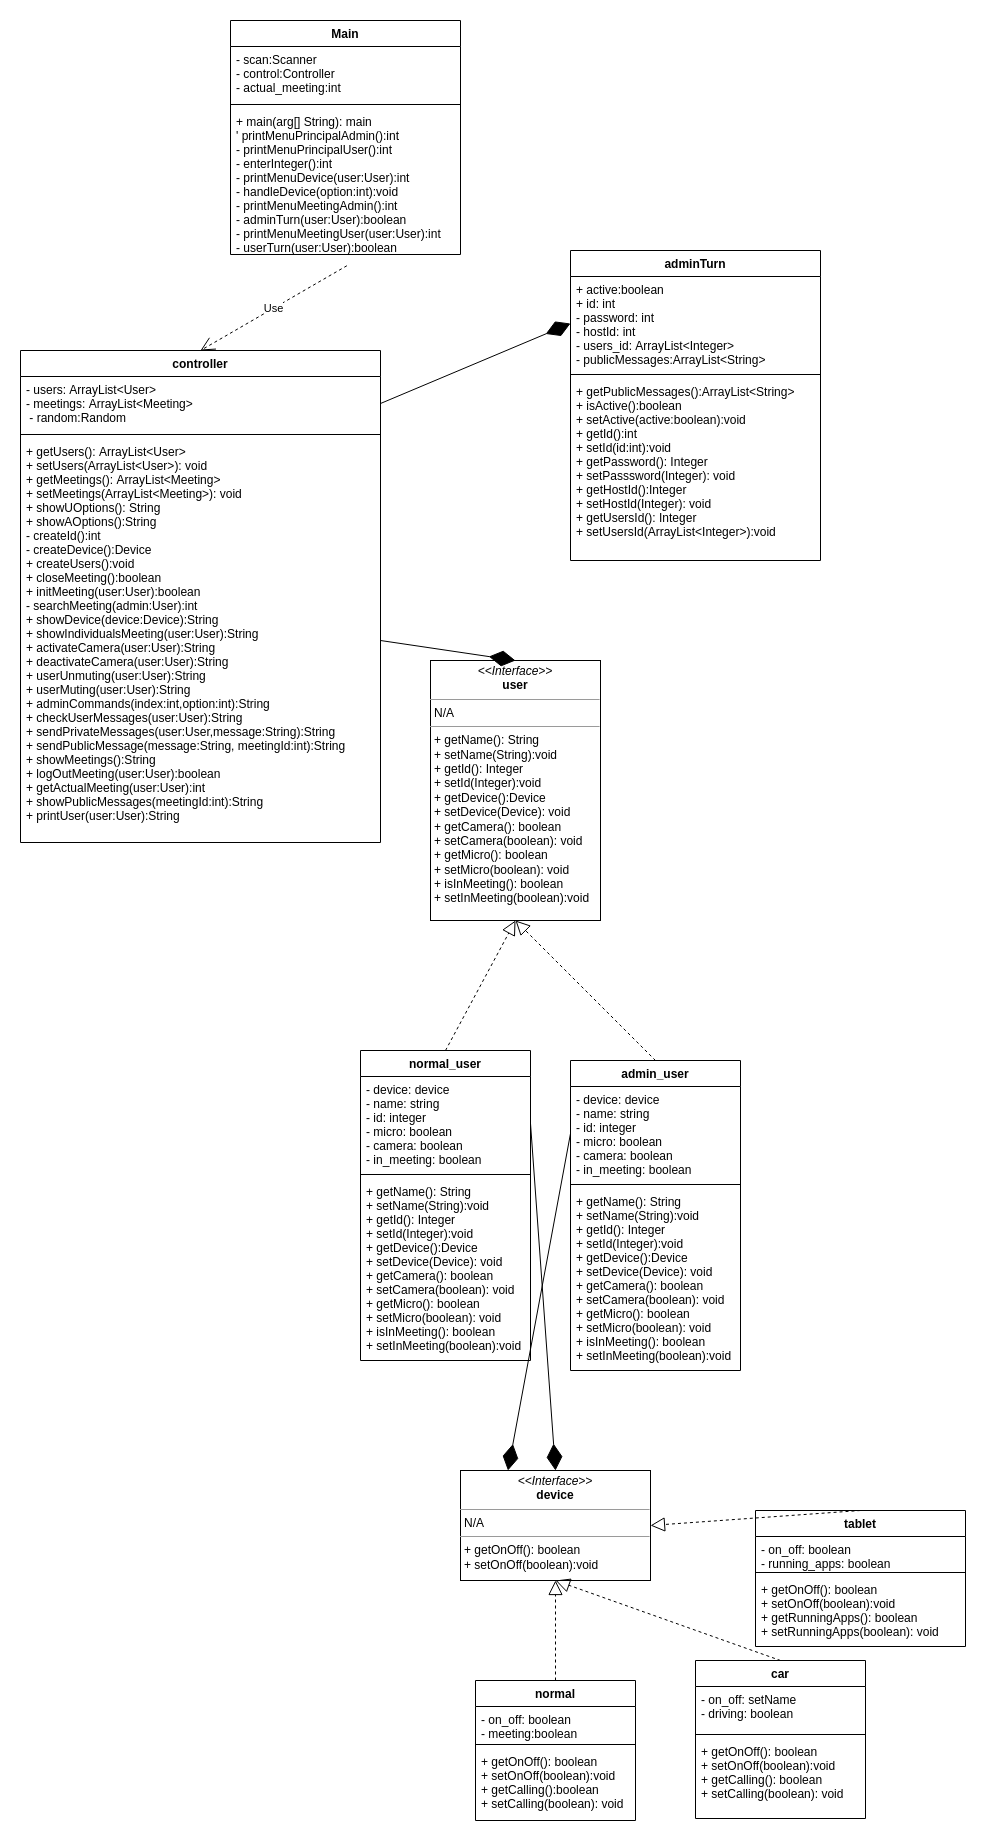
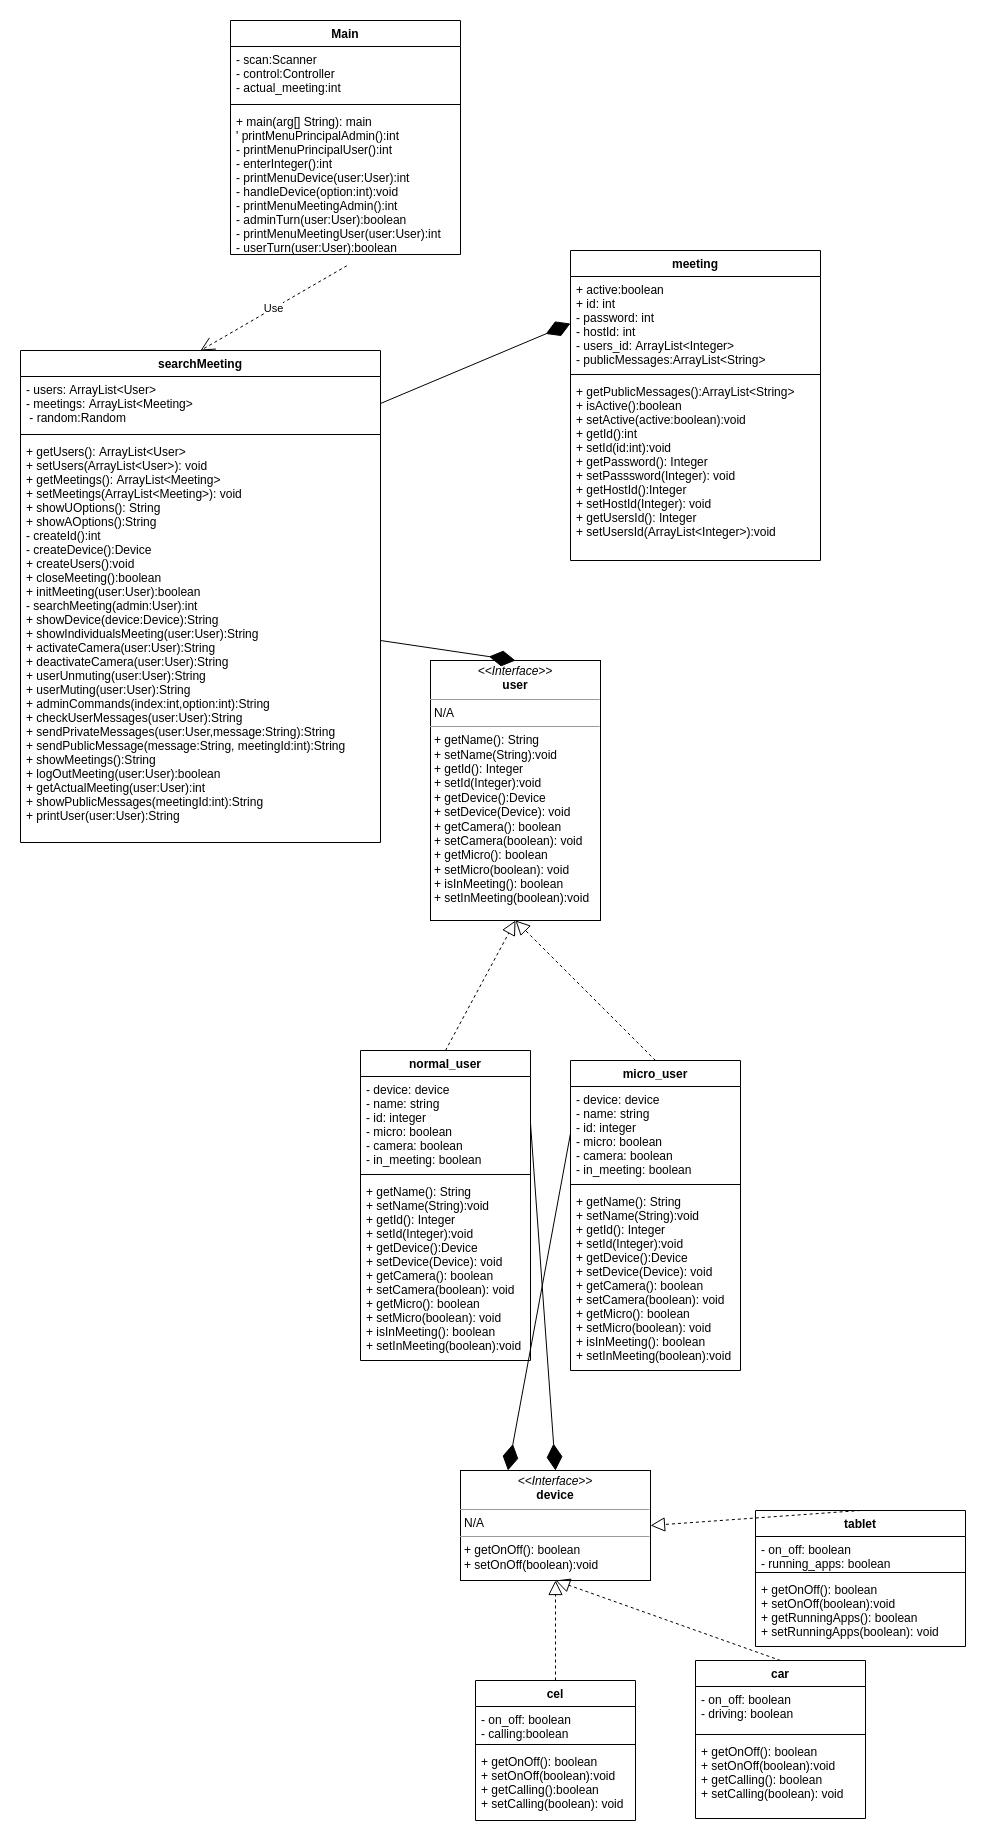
node "adminTurn": label "adminTurn" -> "meeting"
node "controller": label "controller" -> "searchMeeting"
node "admin_user": label "admin_user" -> "micro_user"
node "normal": label "normal" -> "cel"
node "- on_off: setName - driving: boolean": label "- on_off: setName - driving: boolean" -> "- on_off: boolean - driving: boolean"
node "- on_off: boolean - meeting:boolean": label "- on_off: boolean - meeting:boolean" -> "- on_off: boolean - calling:boolean"
